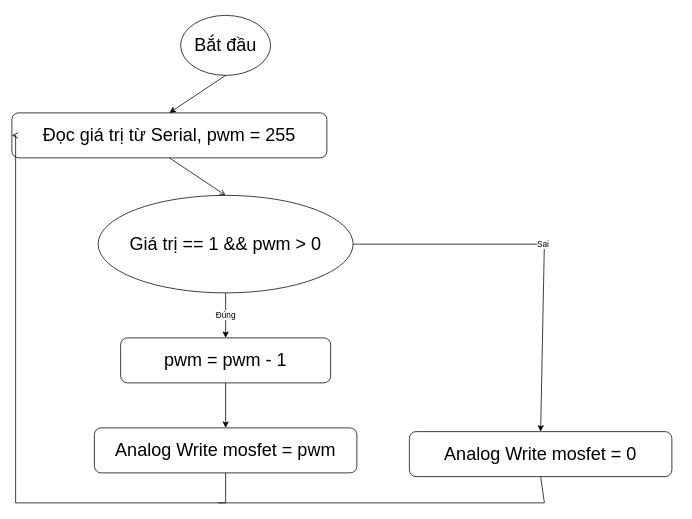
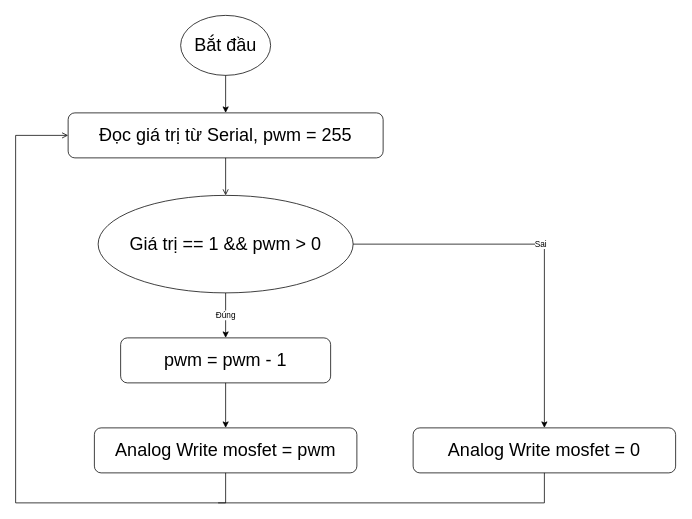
node "Đọc giá trị từ Serial, pwm = 255": moved (169, 135) -> (225, 135)
node "Analog Write mosfet = 0": moved (540, 454) -> (544, 450)
